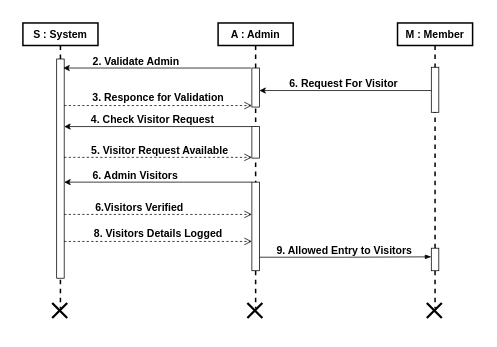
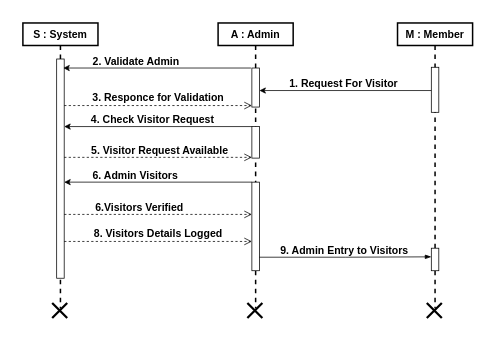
node "6. Request For Visitor": label "6. Request For Visitor" -> "1. Request For Visitor"
node "9. Allowed Entry to Visitors": label "9. Allowed Entry to Visitors" -> "9. Admin Entry to Visitors"
